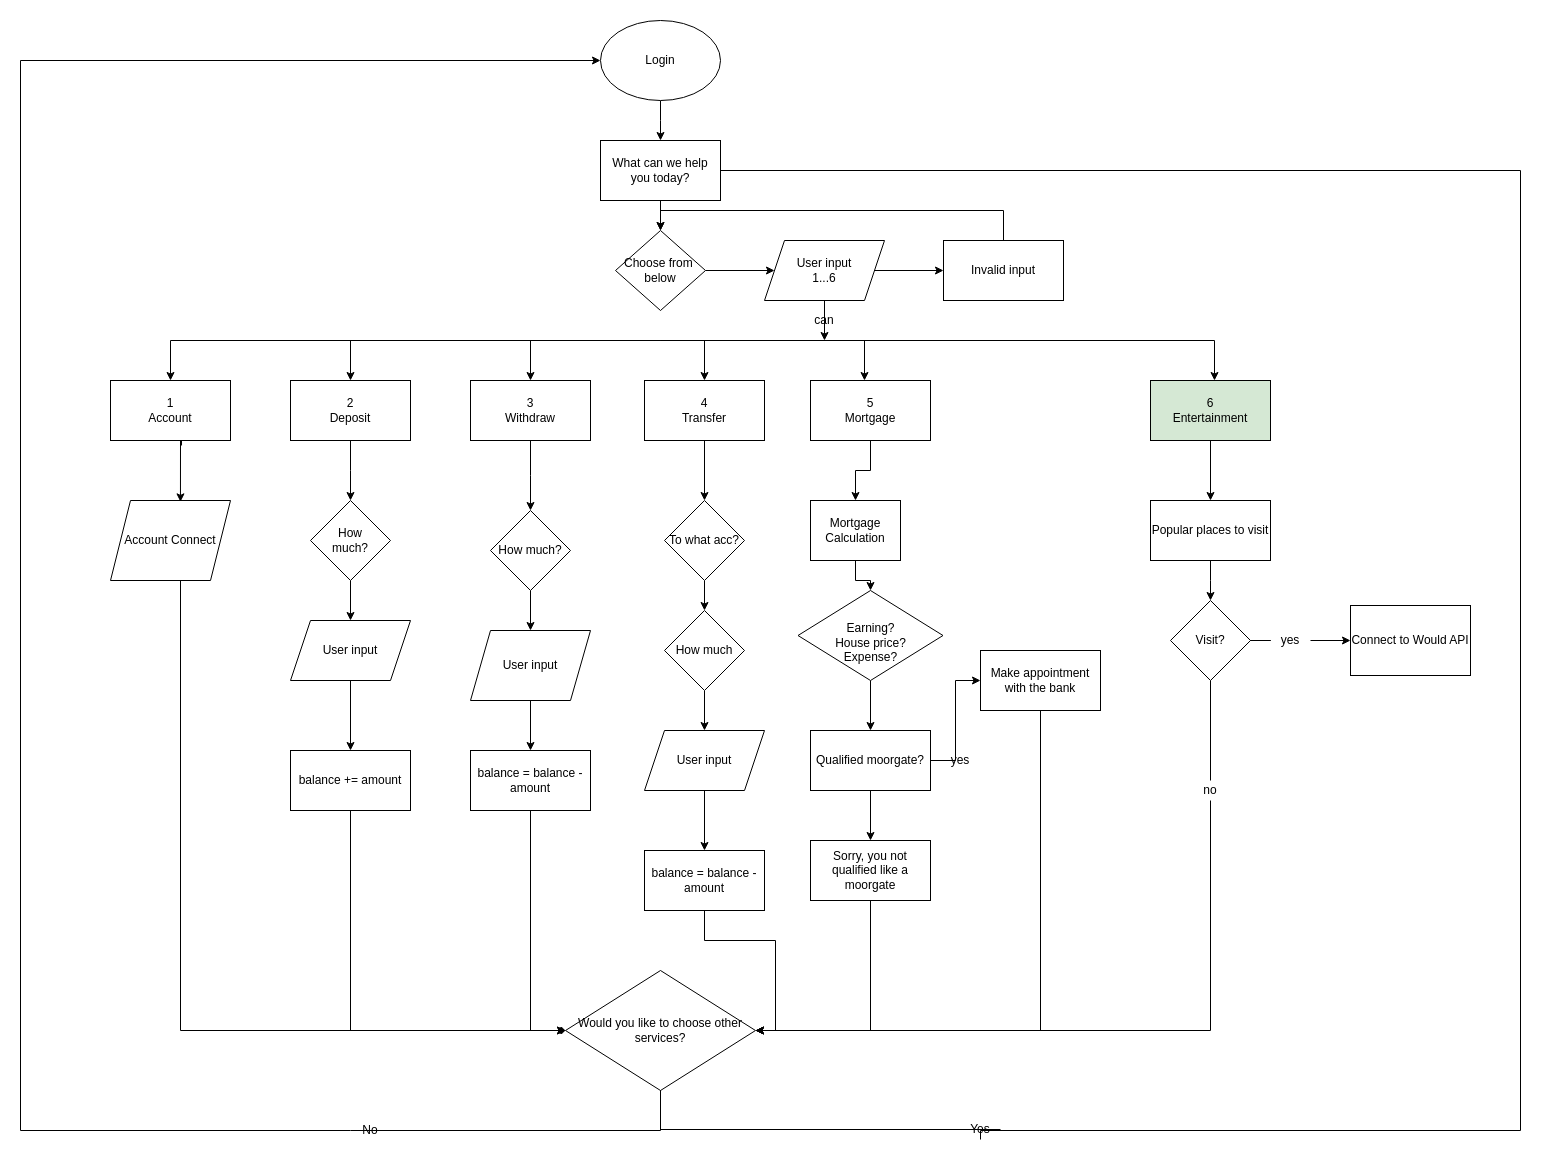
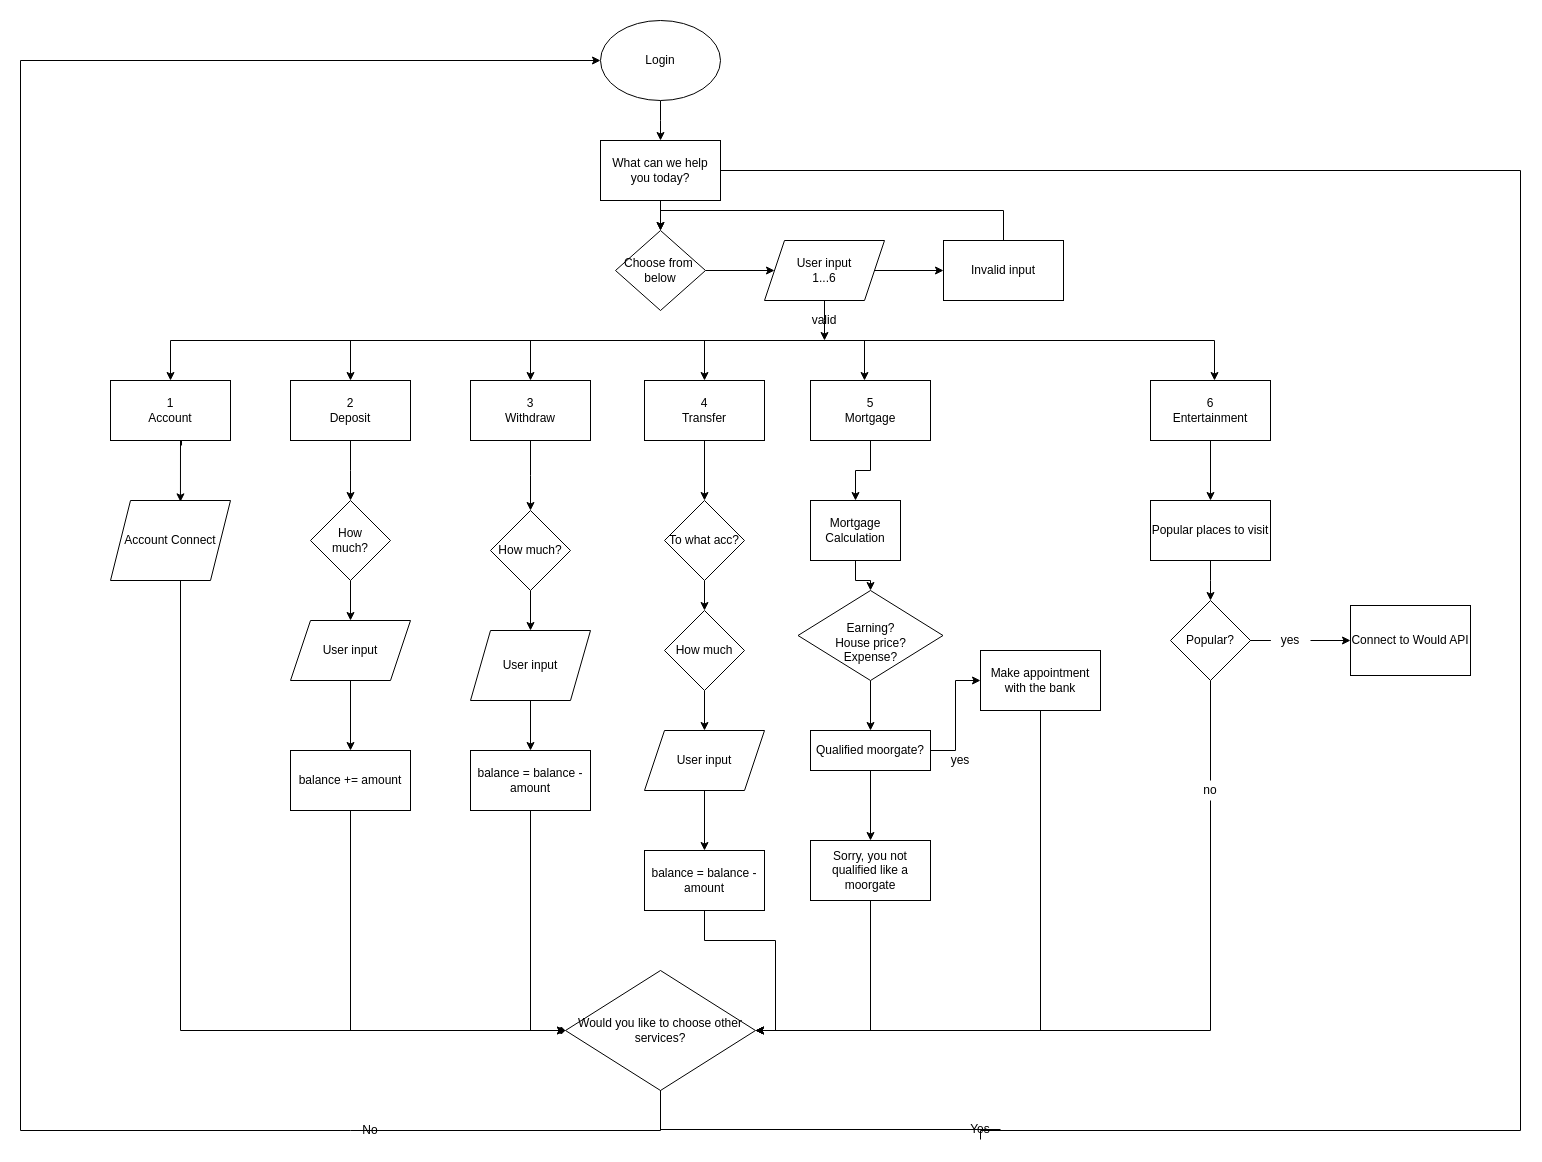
node "can": label "can" -> "valid"
node "6 Entertainment": fillcolor #d5e8d4 -> #ffffff
node "Visit?": label "Visit?" -> "Popular?"
node "Qualified moorgate?": size 120x60 -> 120x40
